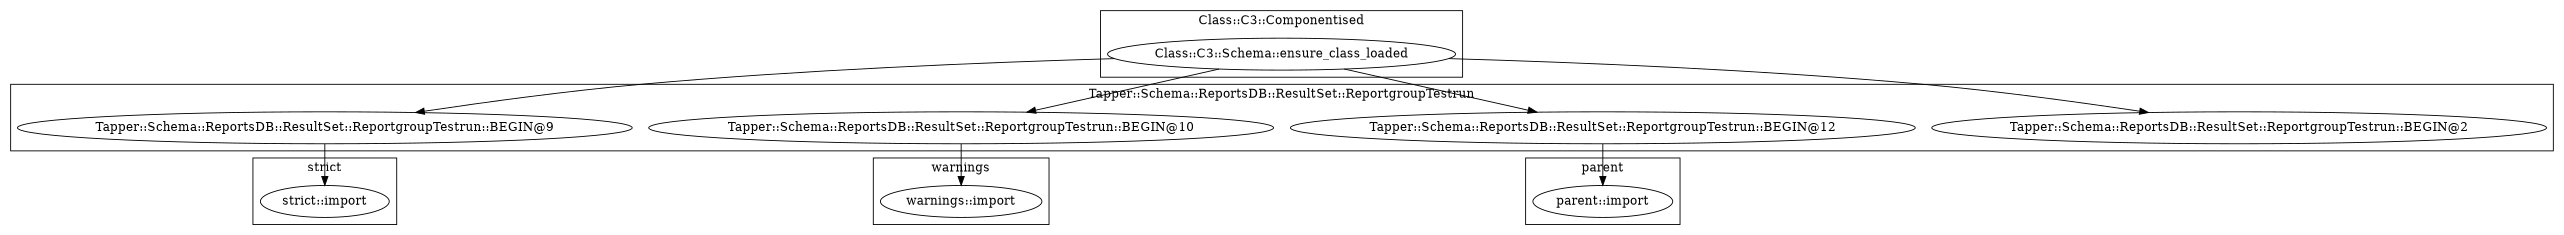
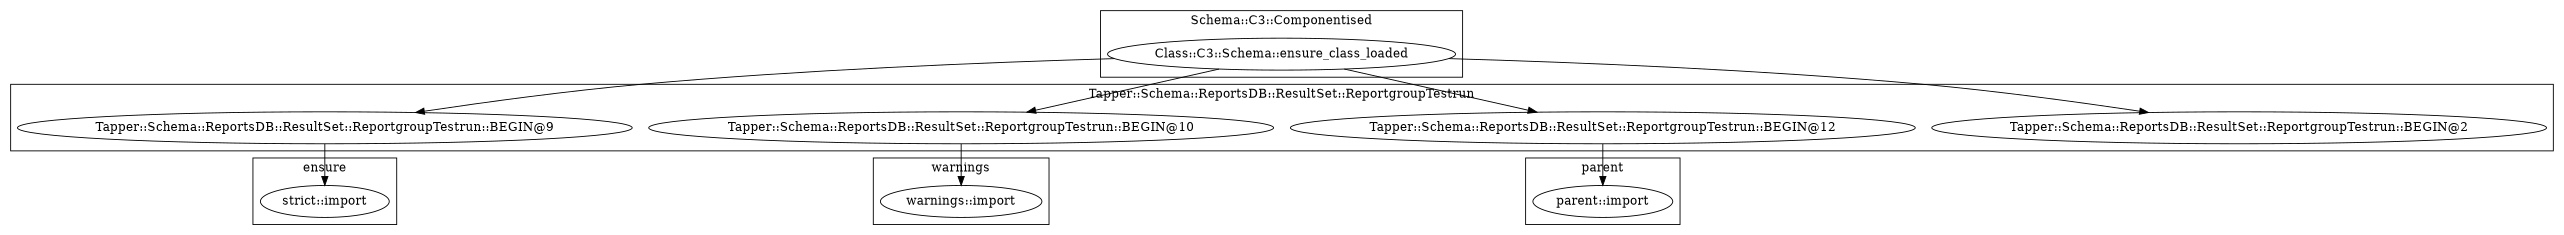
cluster "Class::C3::Componentised": label "Class::C3::Componentised" -> "Schema::C3::Componentised"
cluster "strict": label "strict" -> "ensure"
